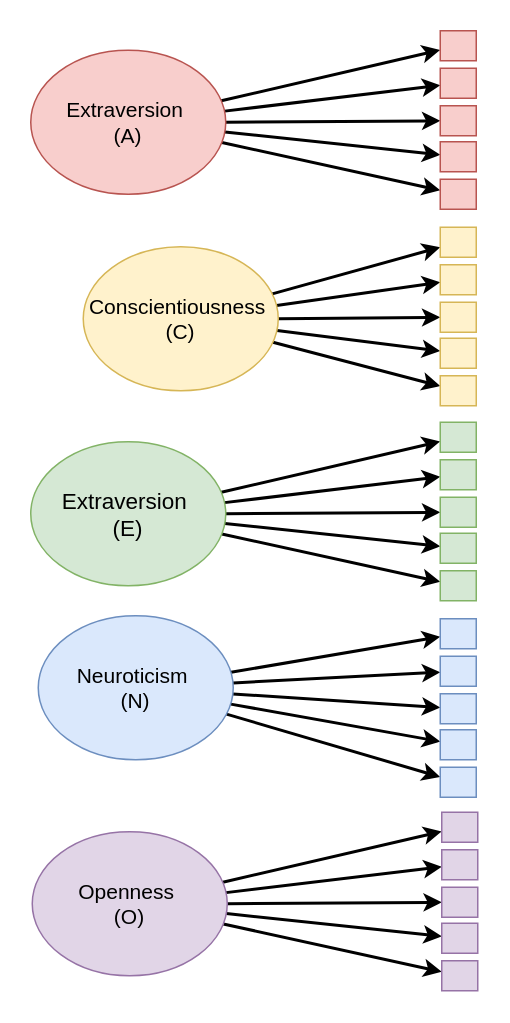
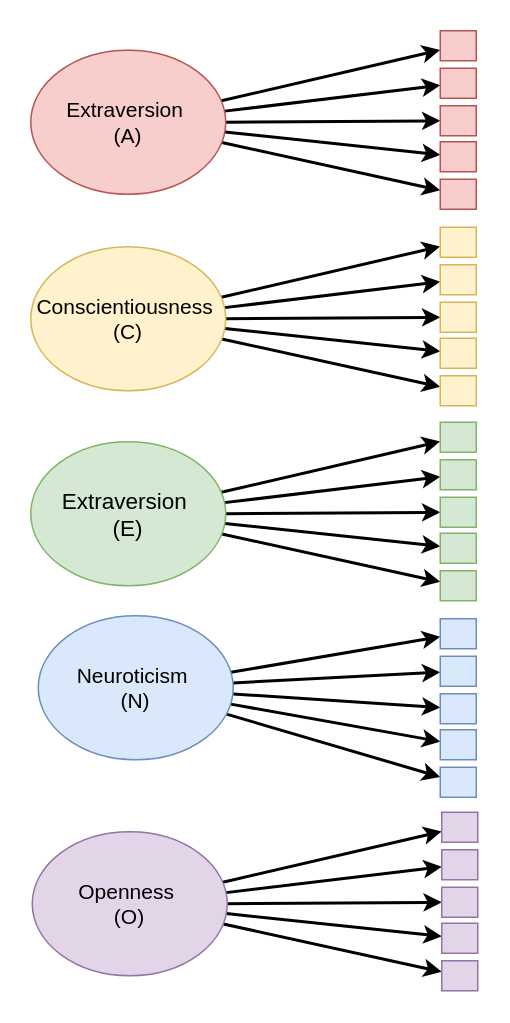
node "Conscientiousness (C)": moved (181, 319) -> (128, 319)
